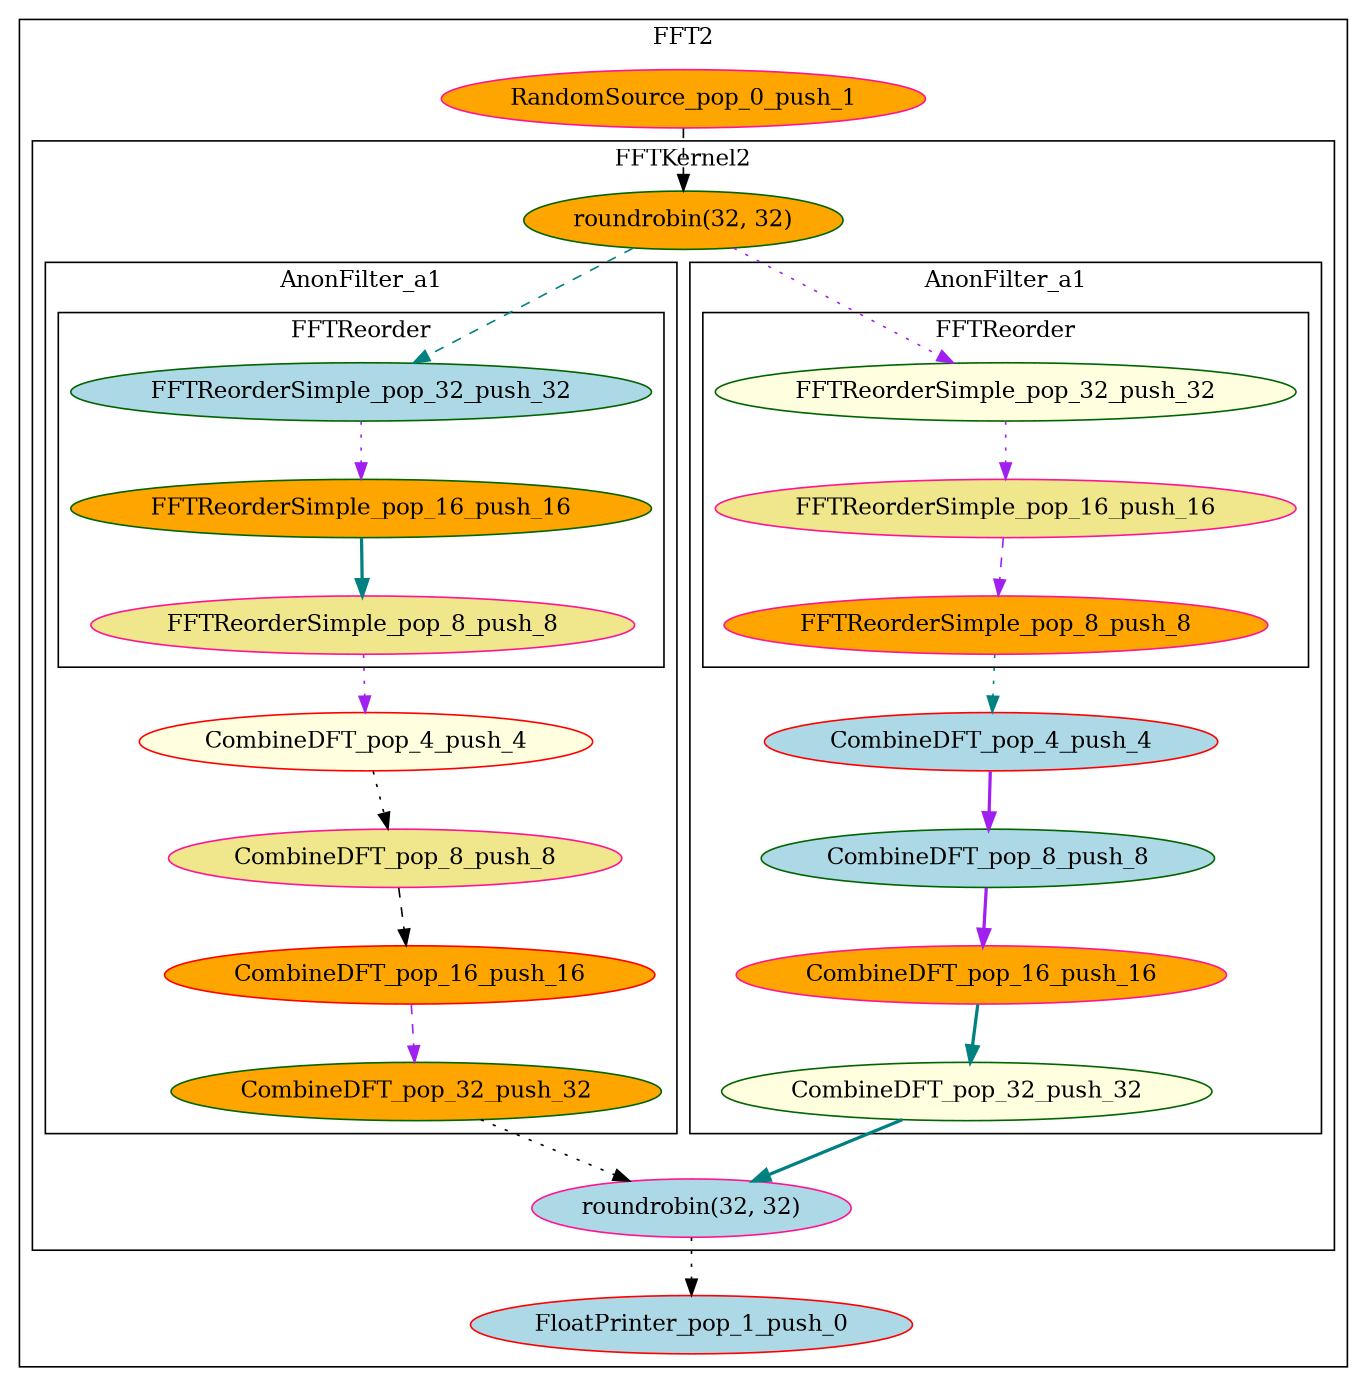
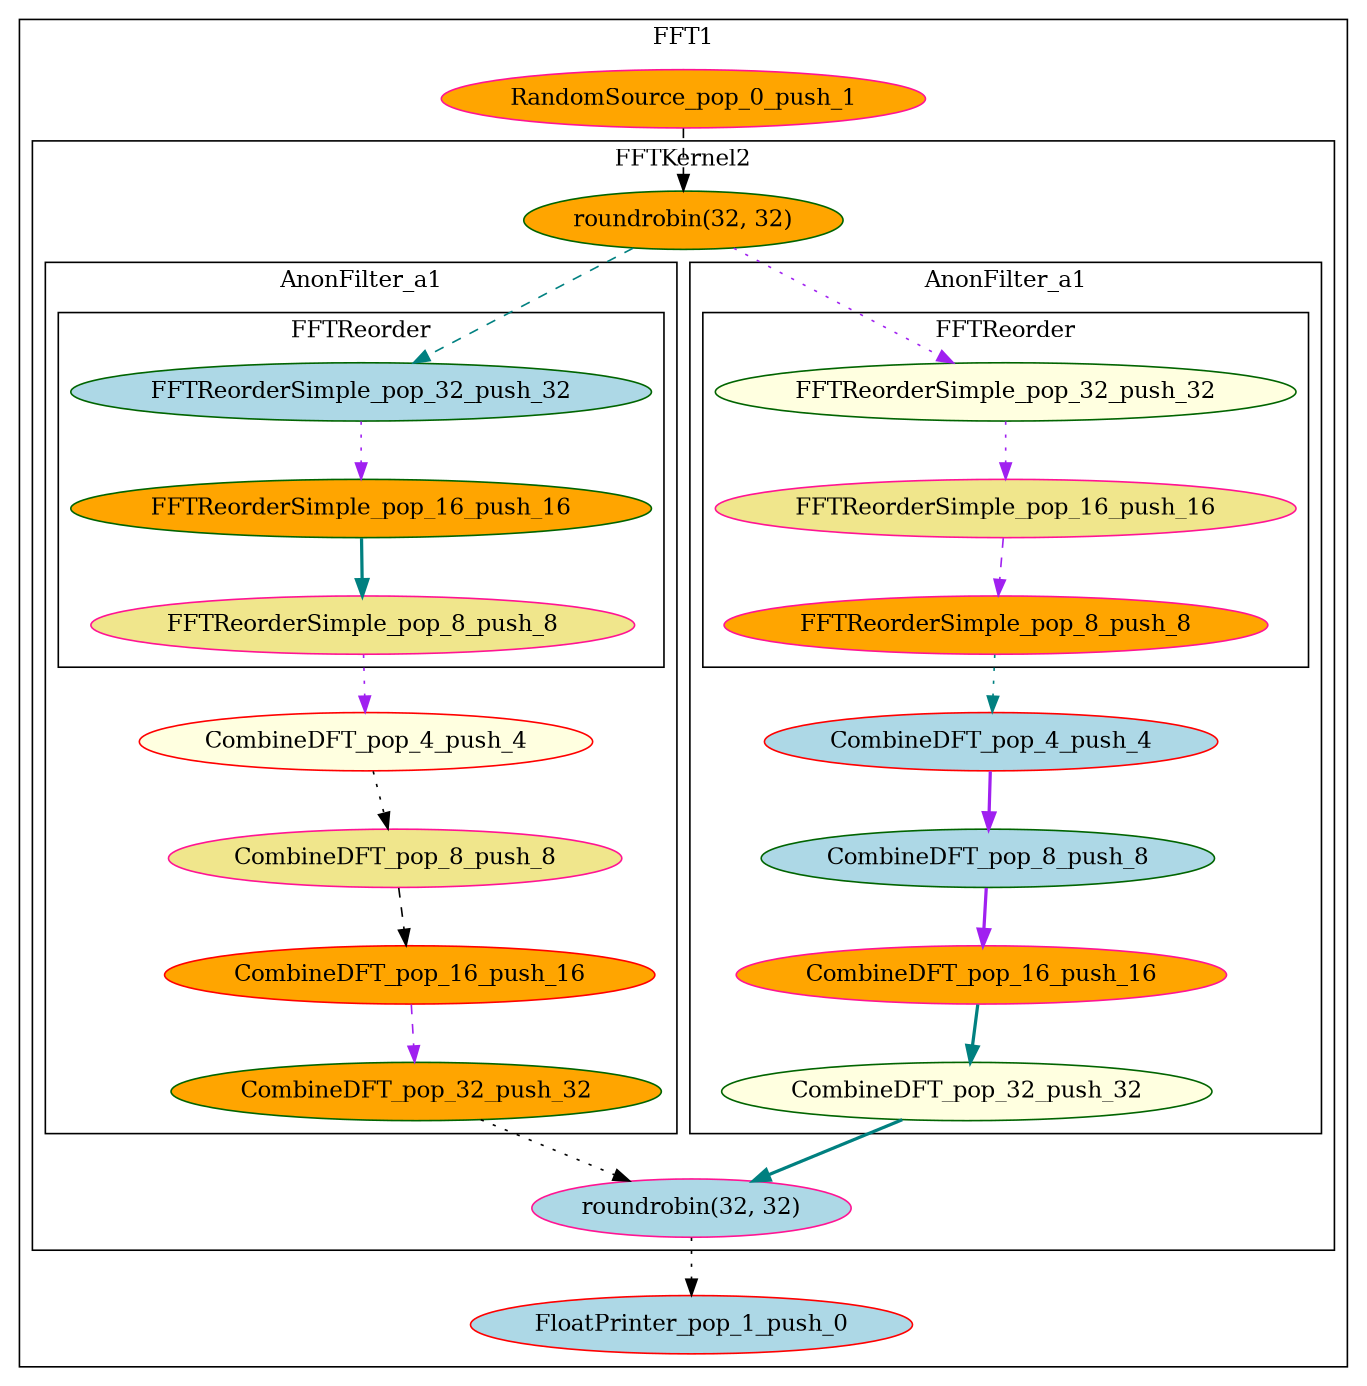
cluster "FFT2": label "FFT2" -> "FFT1"
